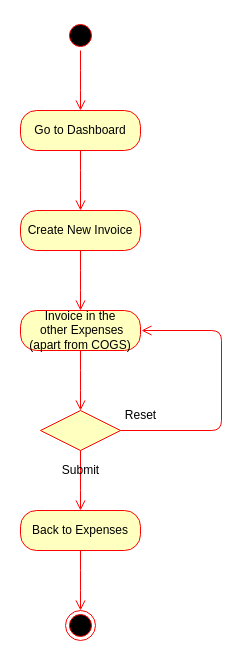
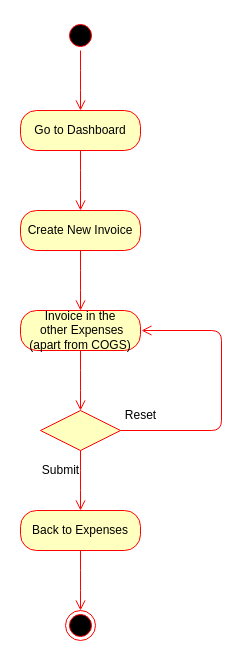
node "Submit": moved (81, 471) -> (61, 471)
